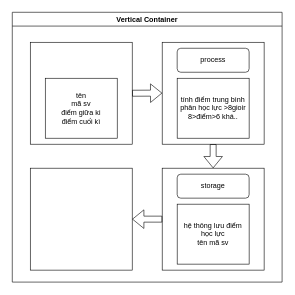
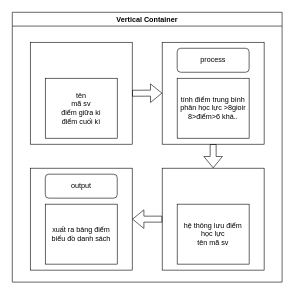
node "output": added
node "storage": removed
node "xuất ra bảng điểm biểu đồ danh sách": added
